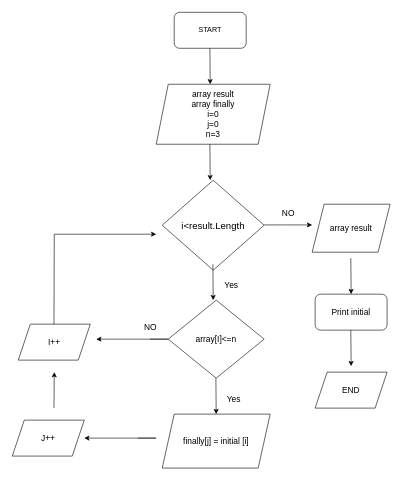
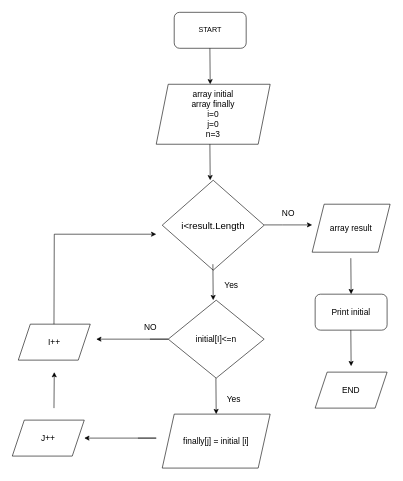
node "array result array finally i=0 j=0 n=3": label "array result array finally i=0 j=0 n=3" -> "array initial array finally i=0 j=0 n=3"
node "array[I]<=n": label "array[I]<=n" -> "initial[I]<=n"
